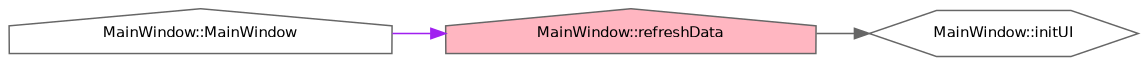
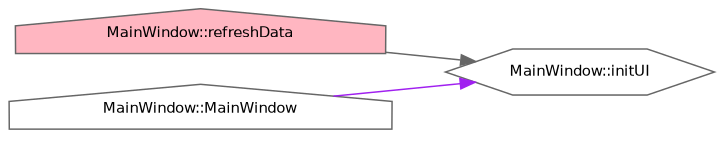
edge "MainWindow::MainWindow" -> "MainWindow::refreshData": now "MainWindow::MainWindow" -> "MainWindow::initUI"
